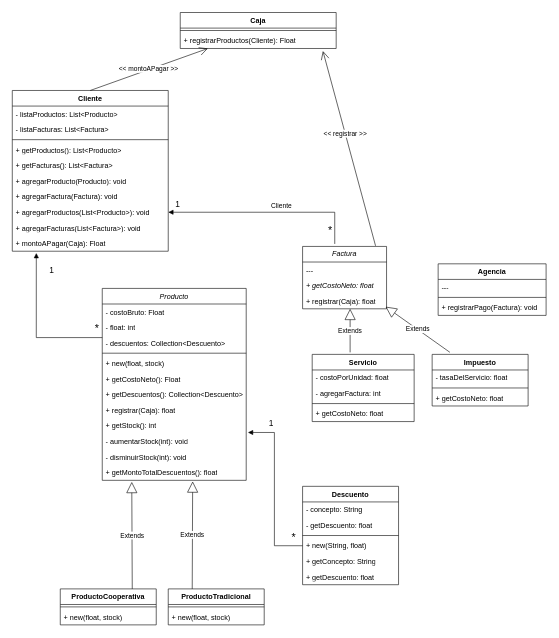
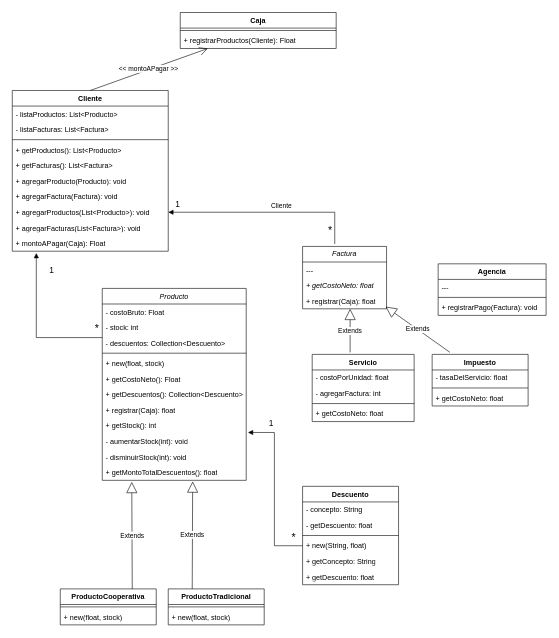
edge "Factura" -> "+ registrarProductos(Cliente): Float": removed, label "<< registrar >>"
node "- float: int": label "- float: int" -> "- stock: int"
